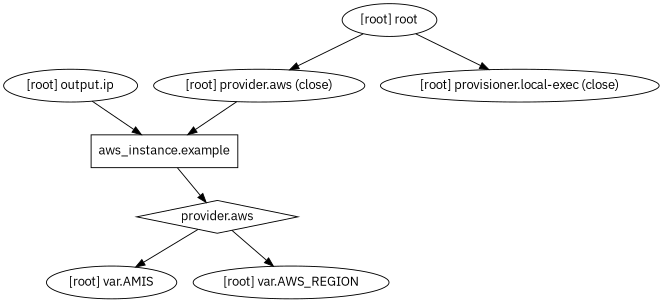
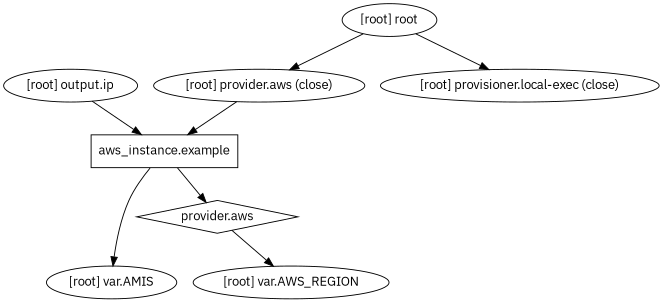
edge "provider.aws" -> "[root] var.AMIS": now "aws_instance.example" -> "[root] var.AMIS"
